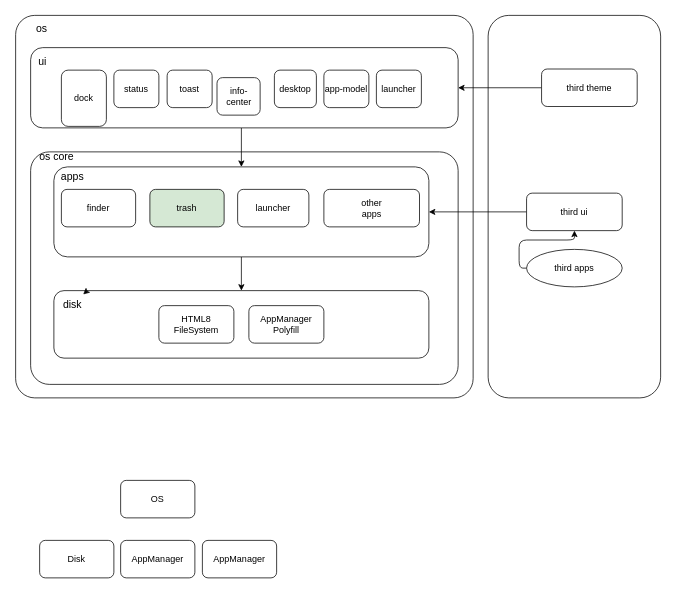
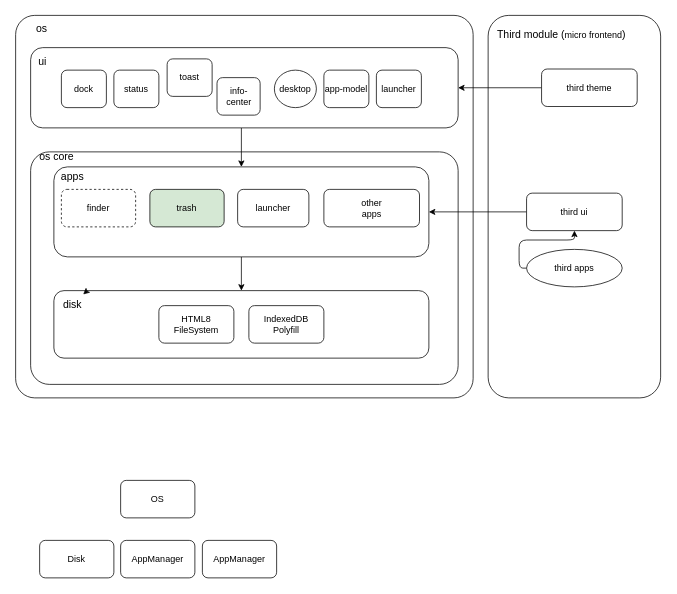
node "Third module (micro frontend)": added
node "toast": moved (189, 89) -> (189, 78)
node "desktop": shape rounded rectangle -> ellipse
node "dock": size 45x56 -> 45x38
node "finder": style solid -> dashed
node "AppManager Polyfill": label "AppManager Polyfill" -> "IndexedDB Polyfill"
